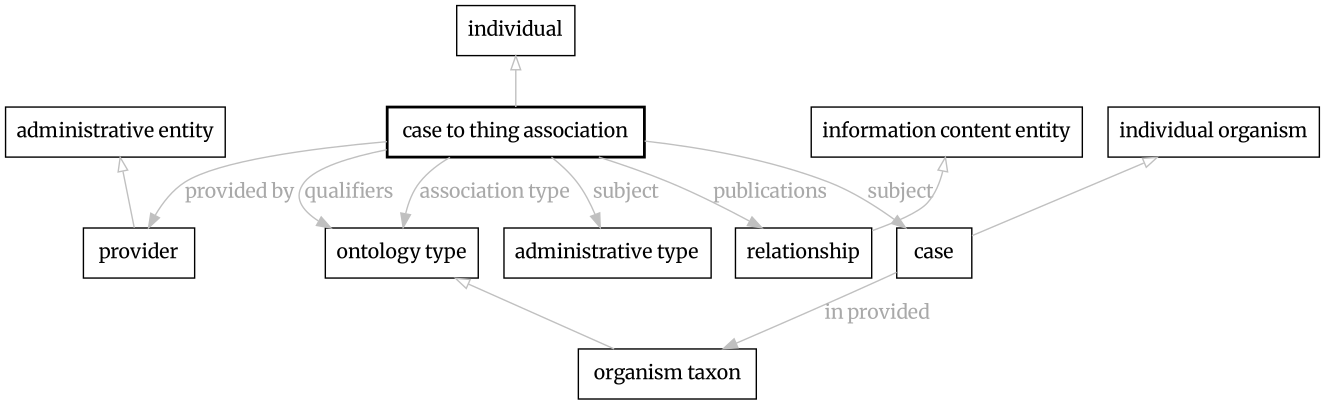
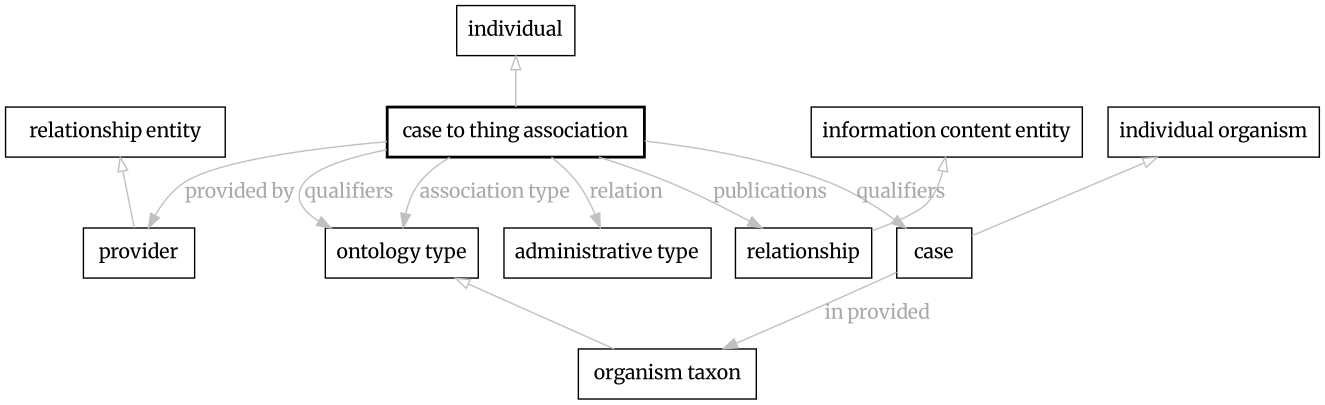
node "administrative entity": label "administrative entity" -> "relationship entity"
edge "case to thing association" -> "administrative type": label "subject" -> "relation"
edge "case to thing association" -> "case": label "subject" -> "qualifiers"
